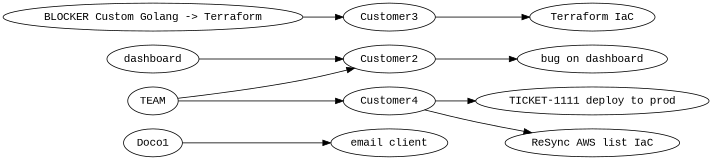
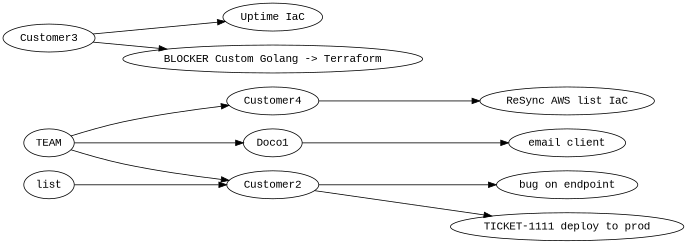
edge "BLOCKER Custom Golang -> Terraform" -> "Customer3": reversed
node "Terraform IaC": label "Terraform IaC" -> "Uptime IaC"
node "dashboard": label "dashboard" -> "list"
node "bug on dashboard": label "bug on dashboard" -> "bug on endpoint"
edge "Customer4" -> "TICKET-1111 deploy to prod": now "Customer2" -> "TICKET-1111 deploy to prod"
edge "TEAM" -> "Doco1": added
